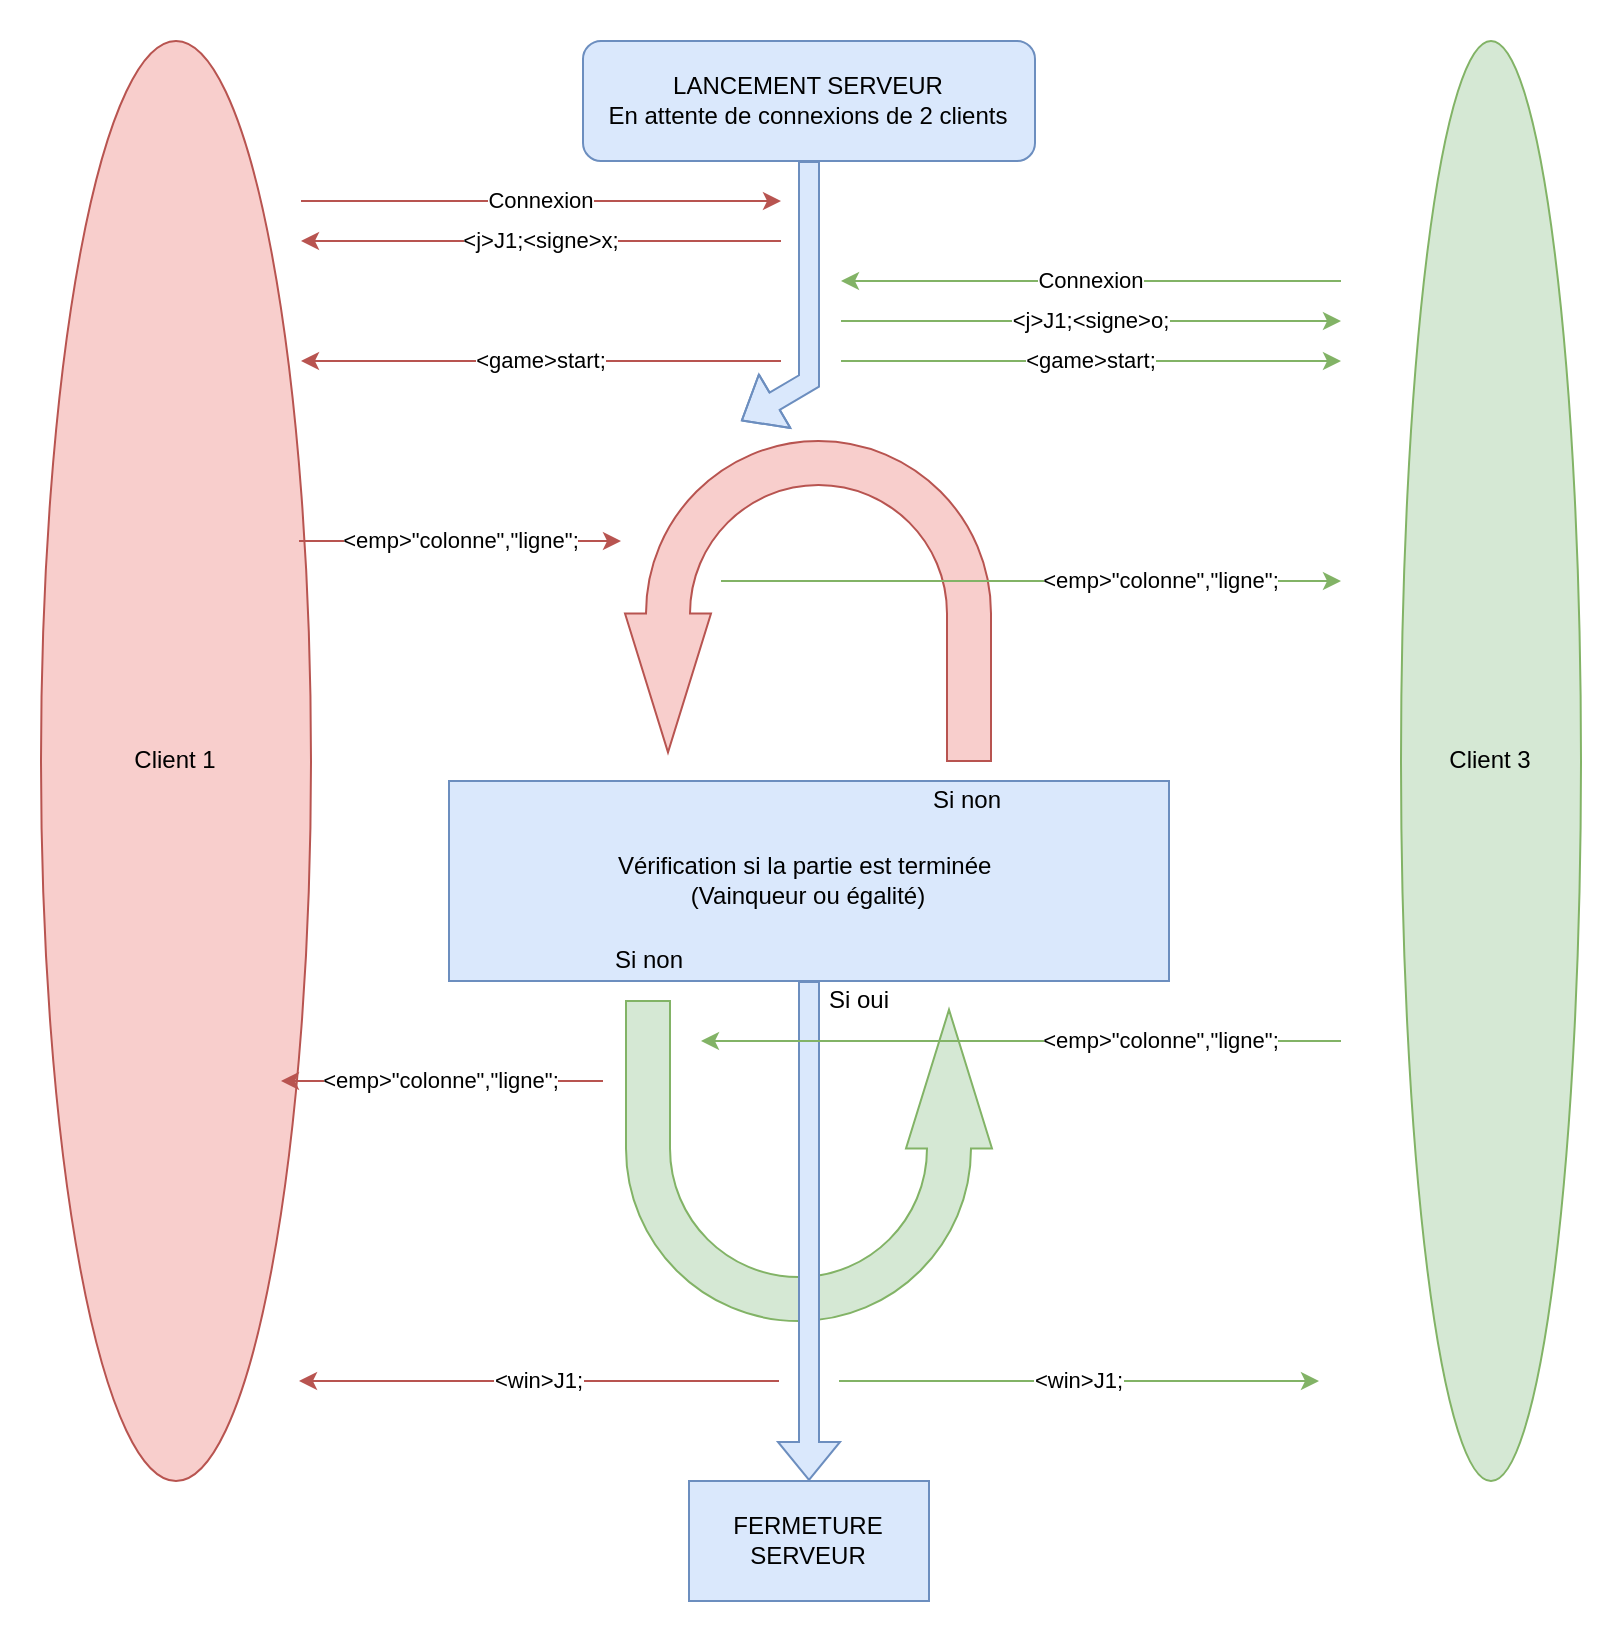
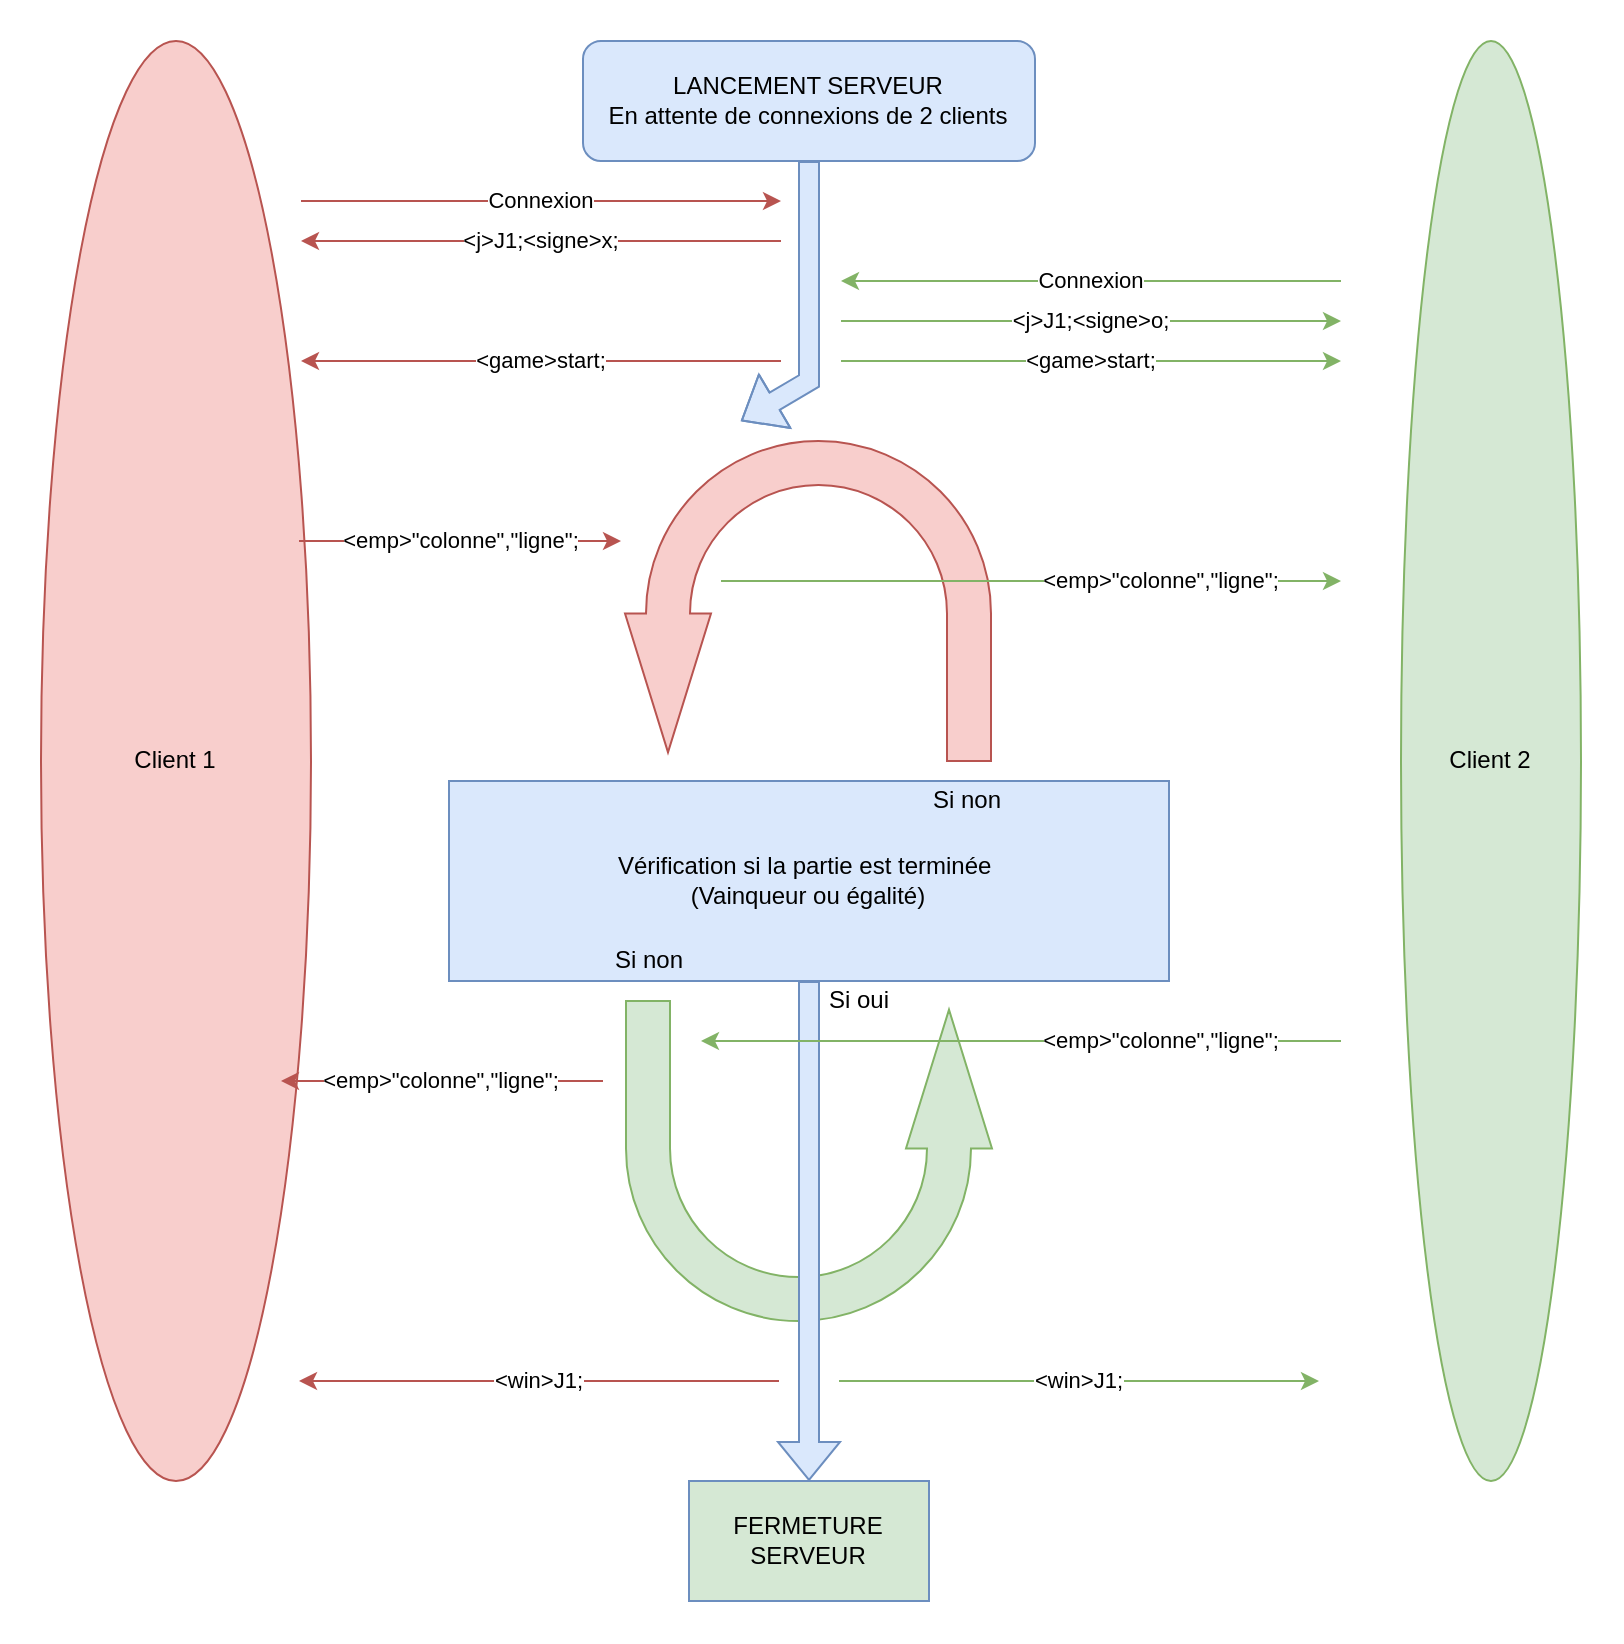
node "Client 3": label "Client 3" -> "Client 2"
node "FERMETURE SERVEUR": fillcolor #dae8fc -> #d5e8d4
